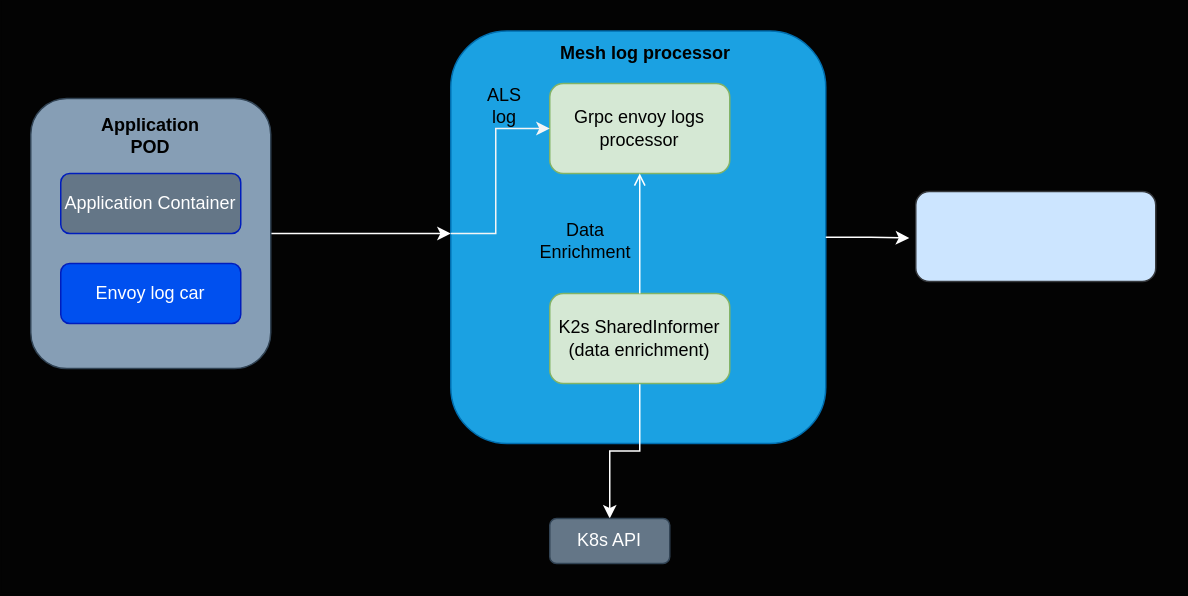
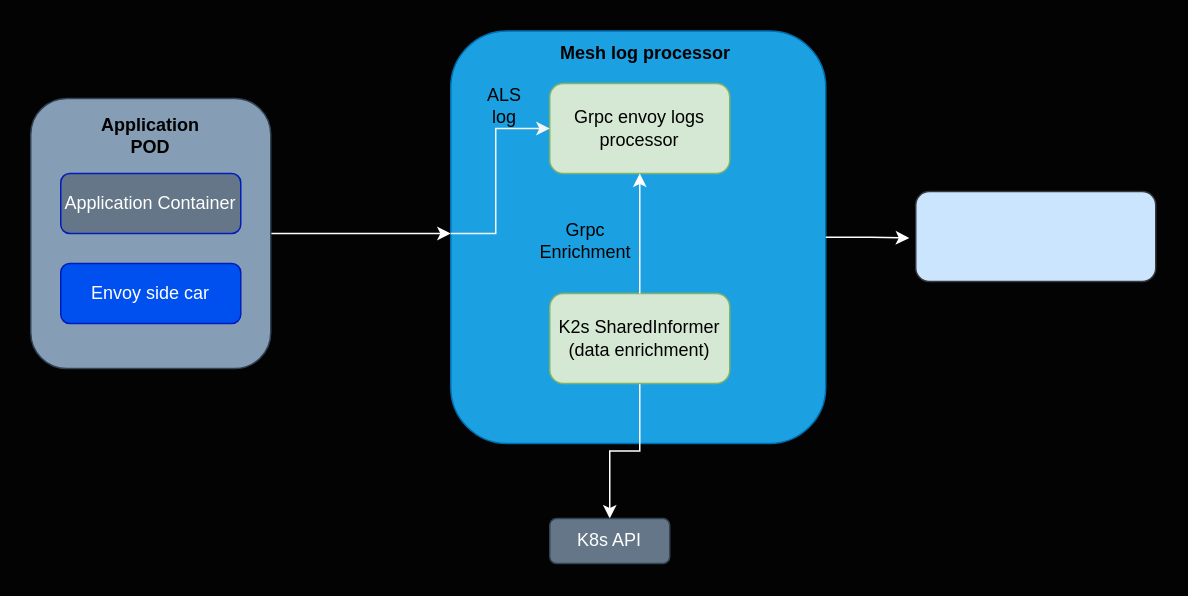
edge "K2s SharedInformer (data enrichment)" -> "Grpc envoy logs processor": arrowhead open -> classic
node "Data Enrichment": label "Data Enrichment" -> "Grpc Enrichment"
node "Envoy log car": label "Envoy log car" -> "Envoy side car"
